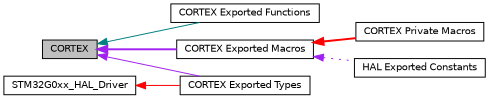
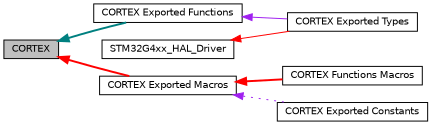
edge "CORTEX Exported Functions" -> "CORTEX": style solid -> bold
node "CORTEX Private Macros": label "CORTEX Private Macros" -> "CORTEX Functions Macros"
edge "CORTEX Exported Macros" -> "CORTEX": color purple -> red
edge "CORTEX Exported Types" -> "CORTEX": now "CORTEX Exported Types" -> "CORTEX Exported Functions"
node "HAL Exported Constants": label "HAL Exported Constants" -> "CORTEX Exported Constants"
node "STM32G0xx_HAL_Driver": label "STM32G0xx_HAL_Driver" -> "STM32G4xx_HAL_Driver"
